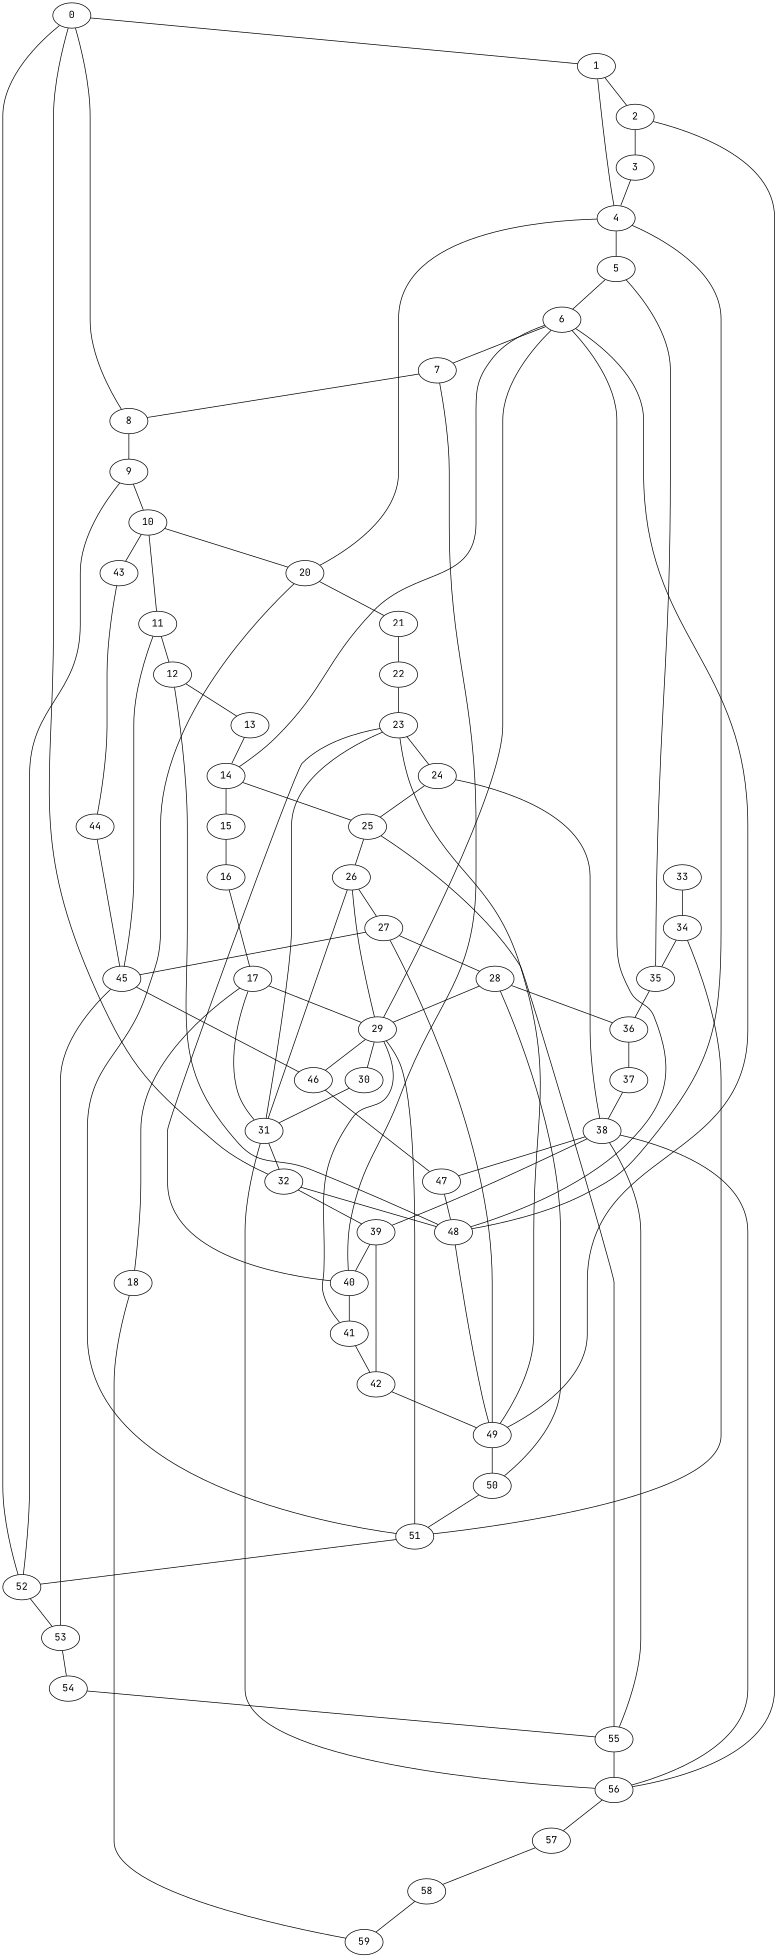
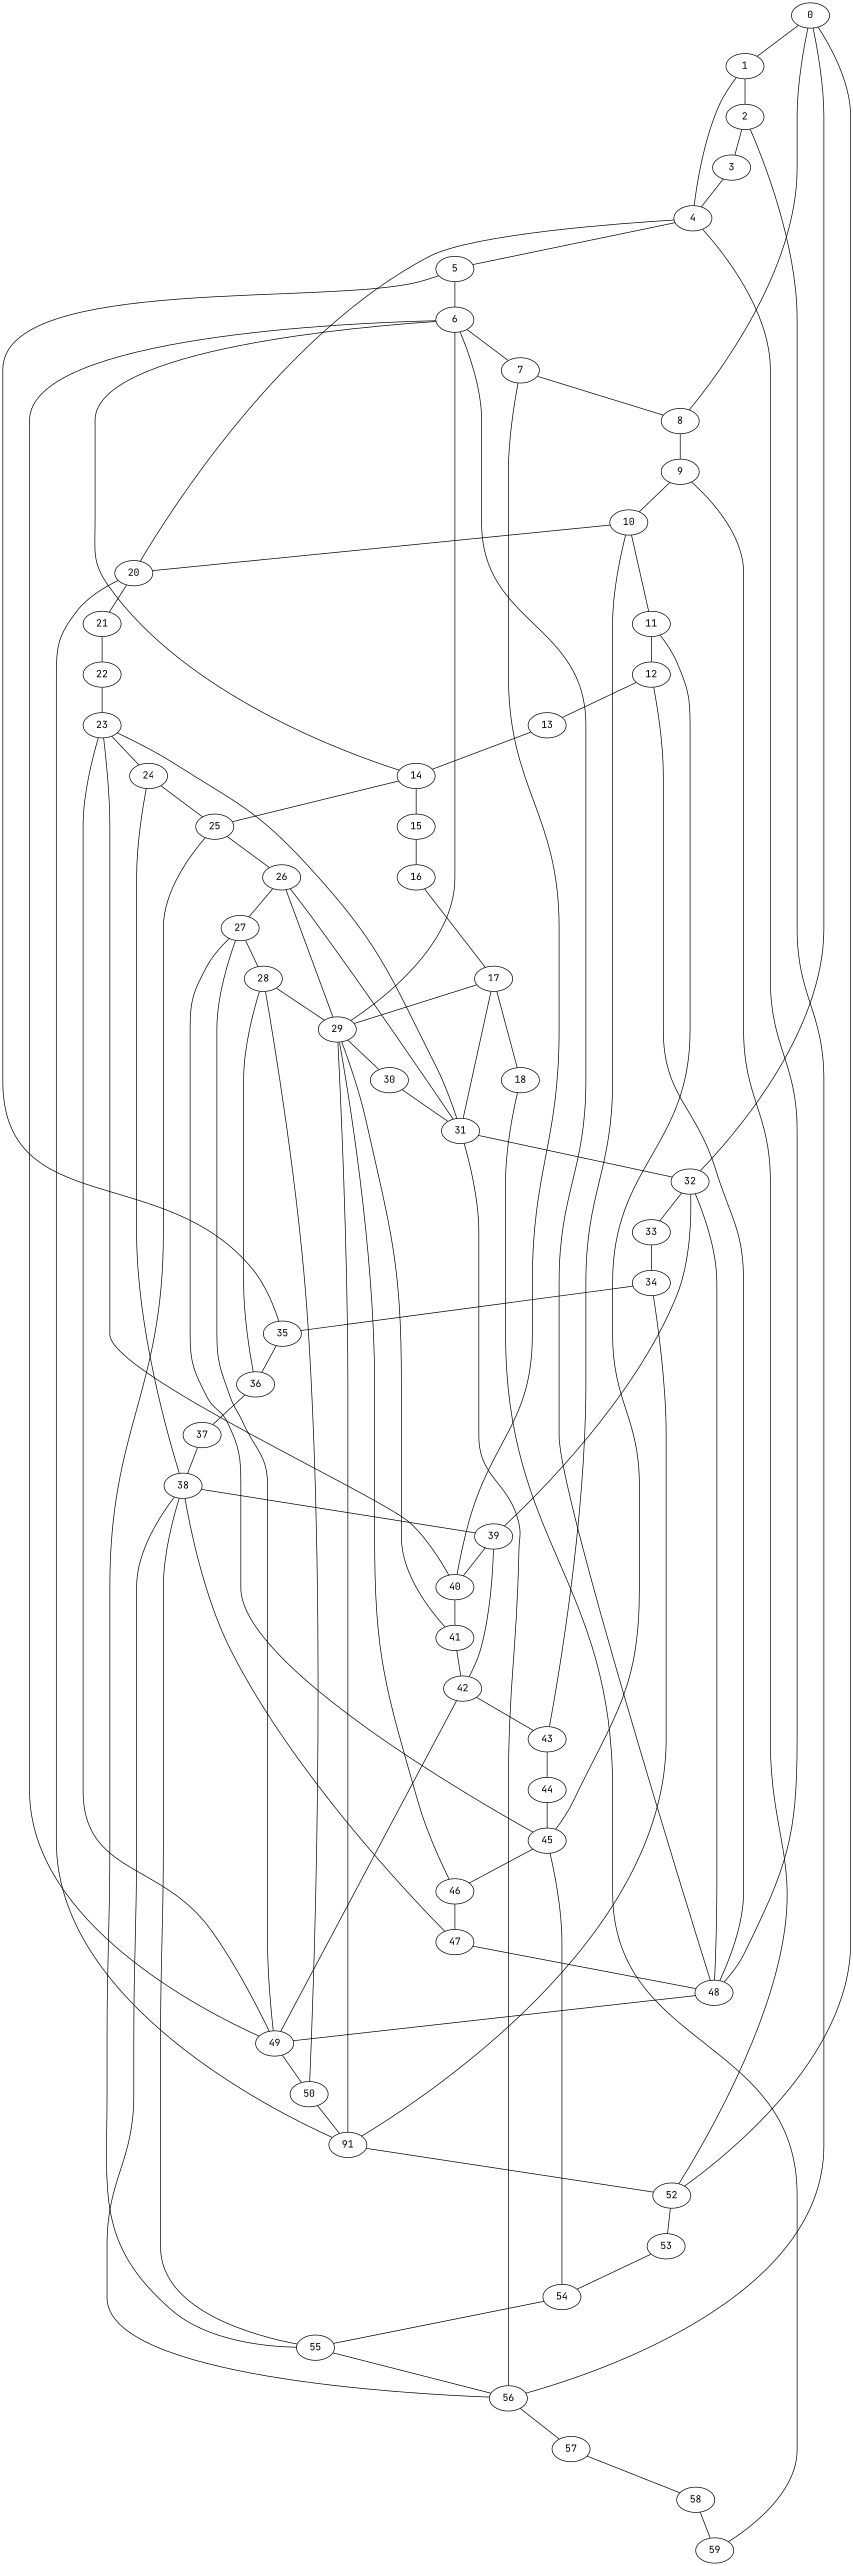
edge "32" -- "33": added
edge "45" -- "53": now "45" -- "54"
node "51": label "51" -> "91"
edge "42" -- "43": added
